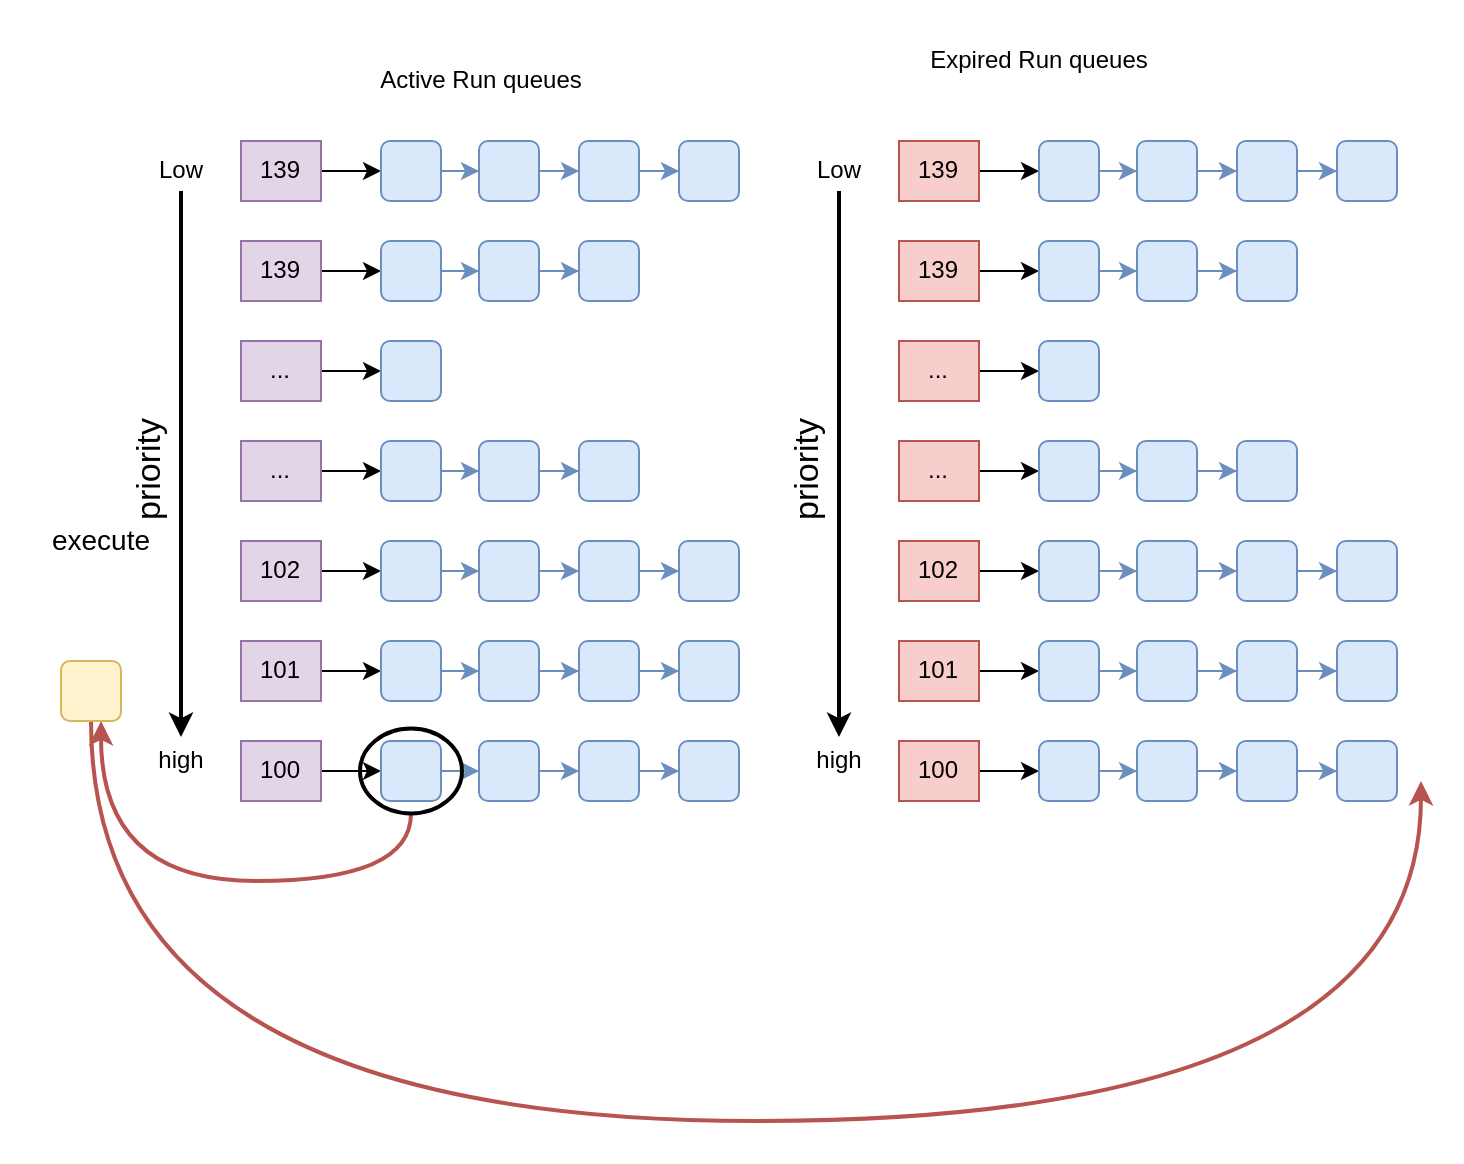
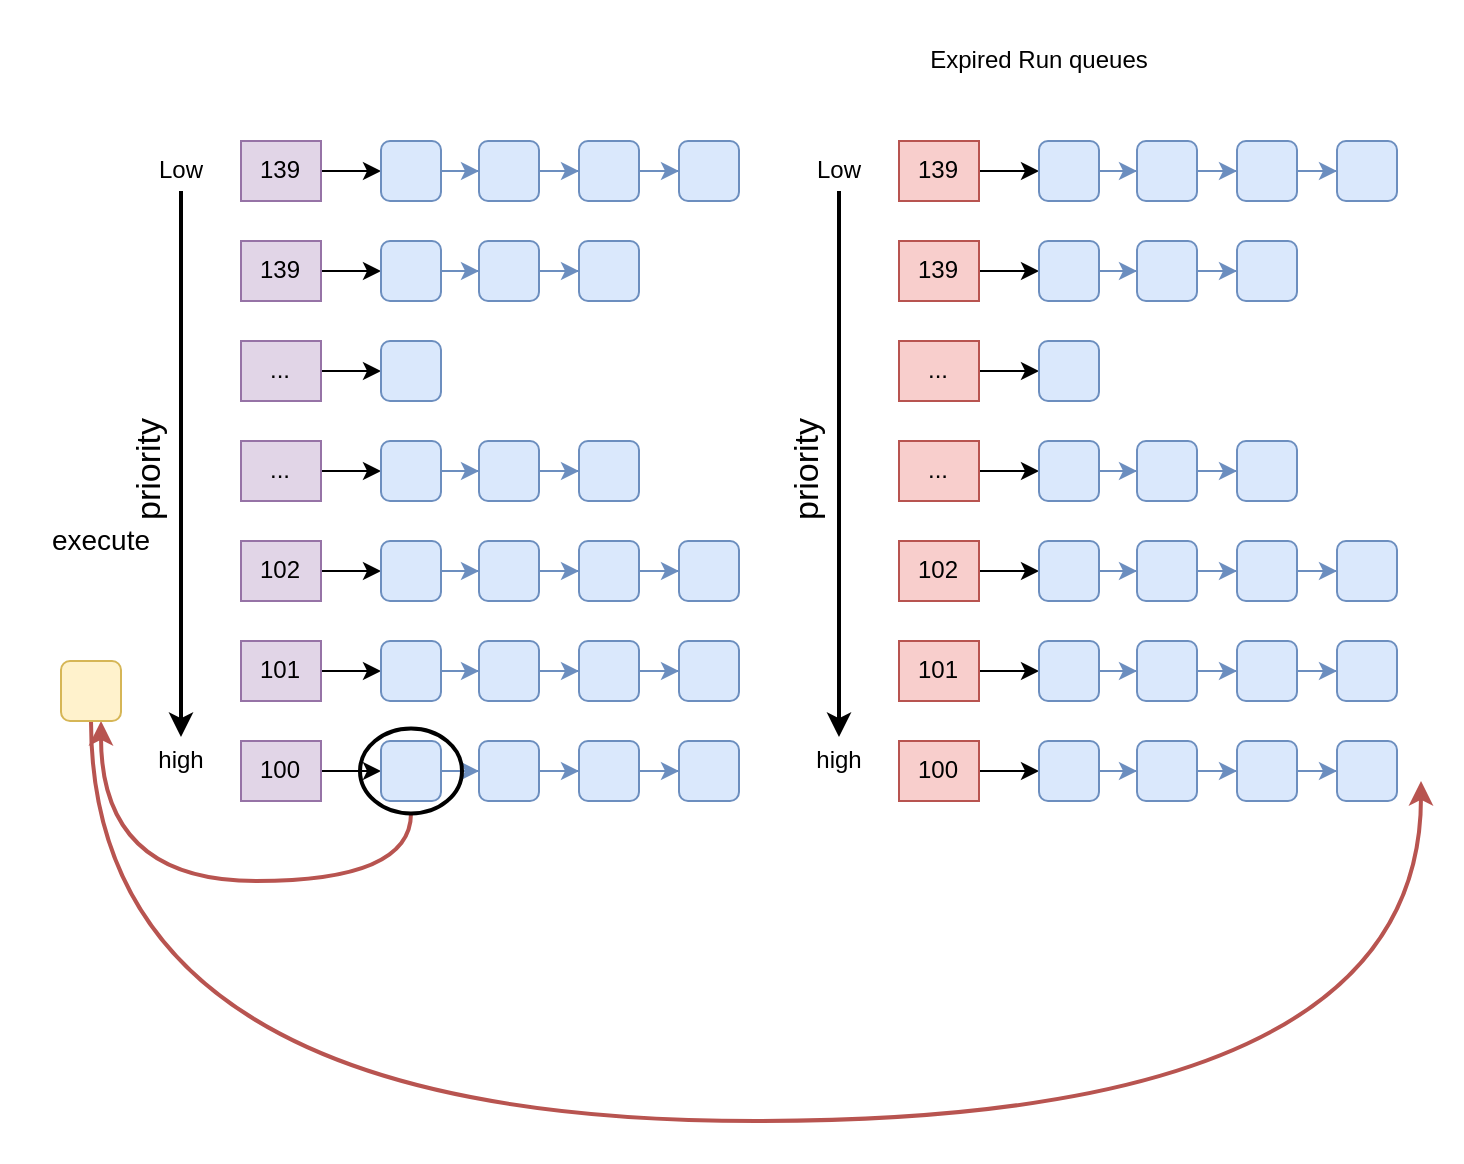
node "Active Run queues": removed
